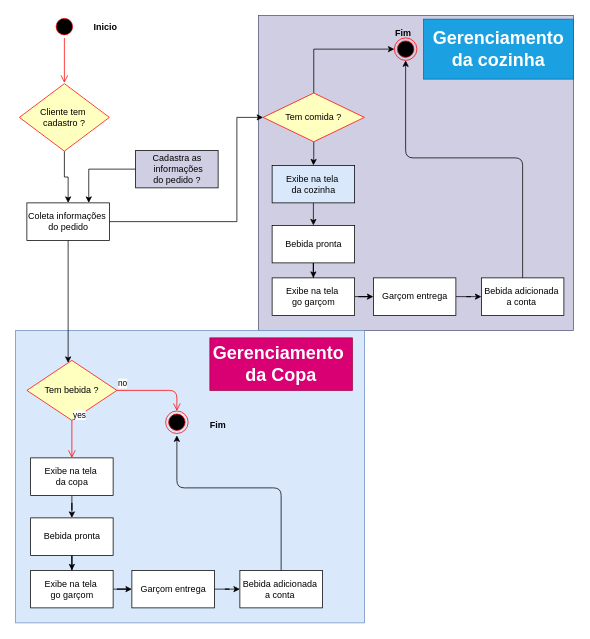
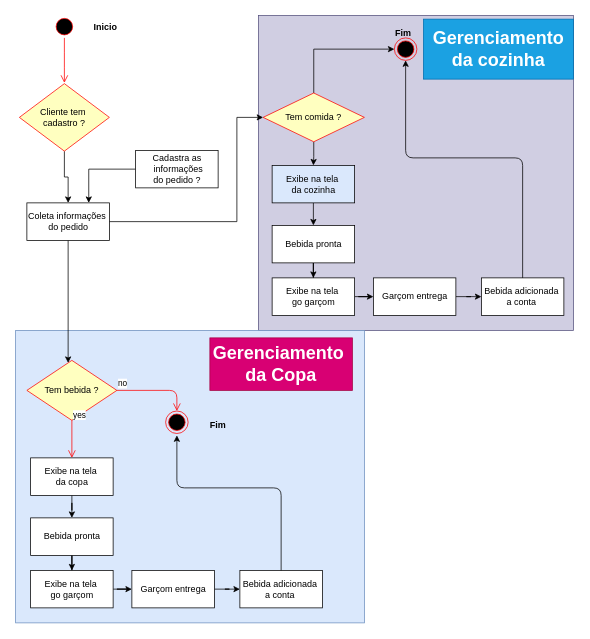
node "Cadastra as informações do pedido ?": fillcolor #d0cee2 -> #ffffff
